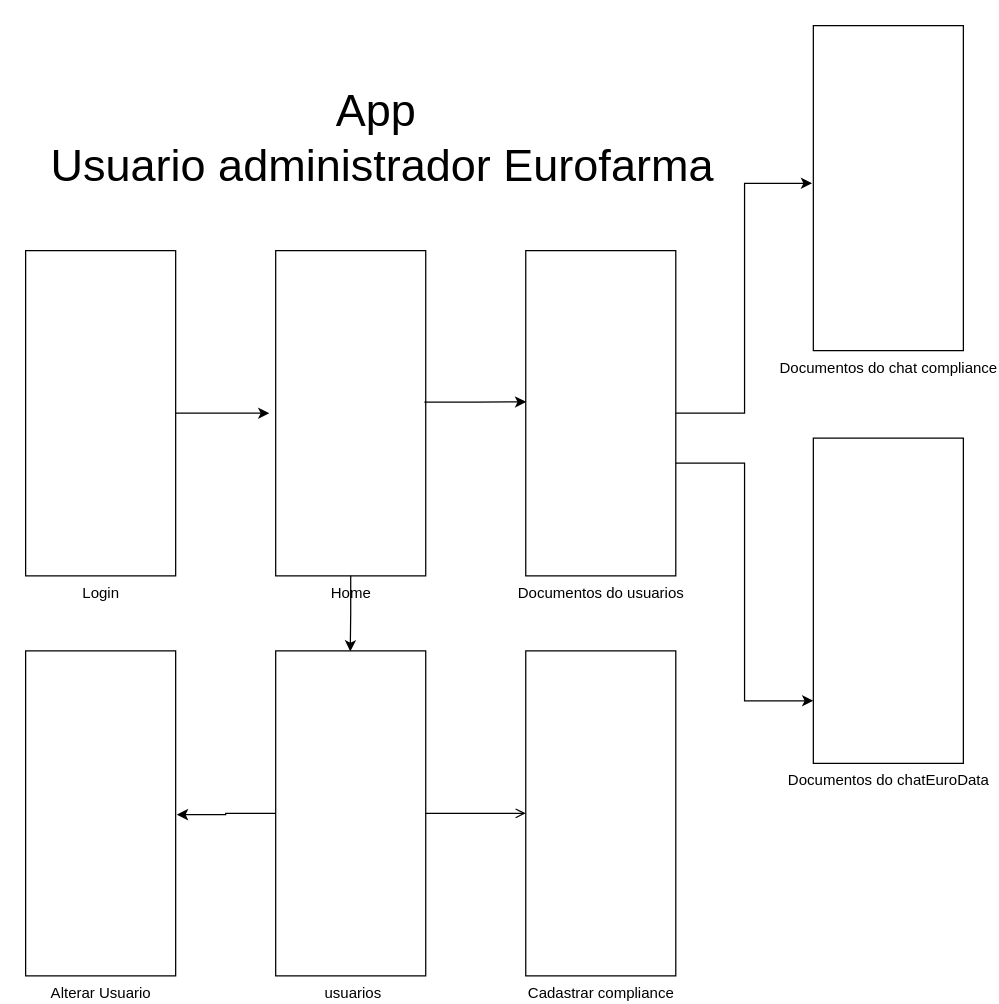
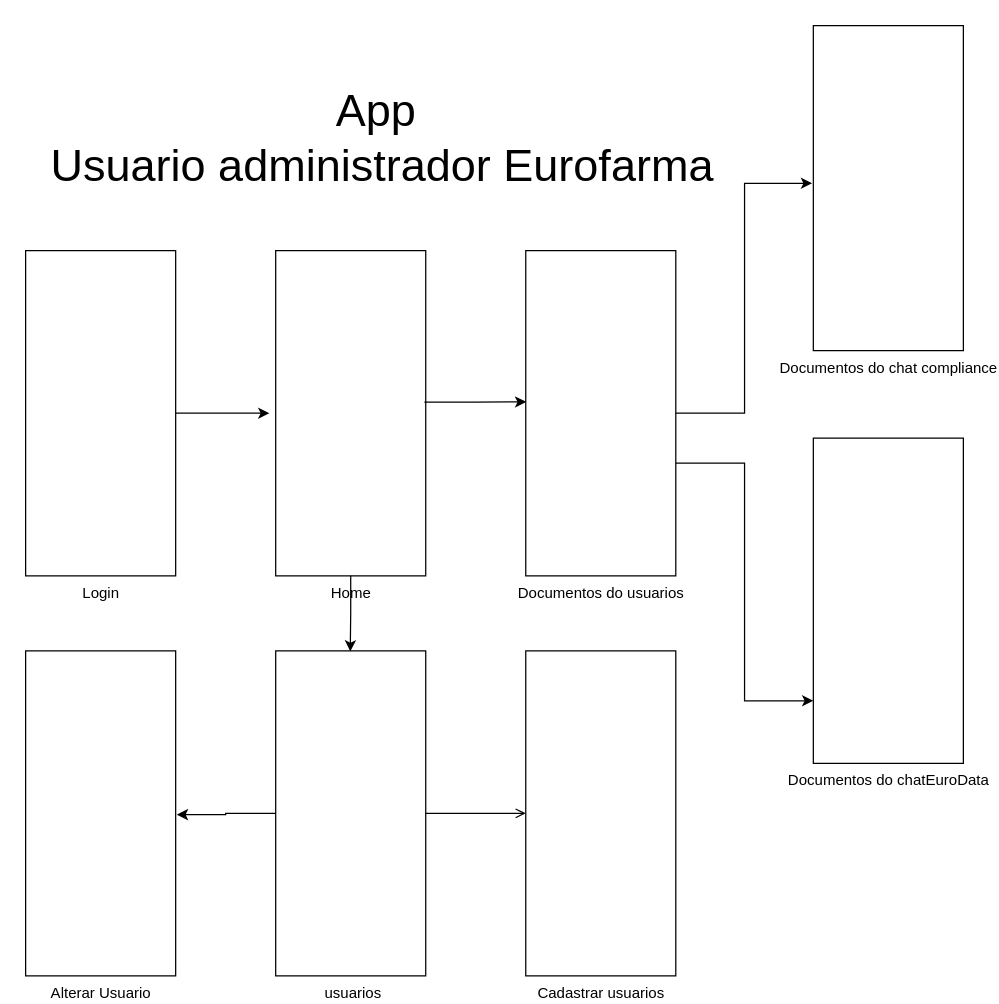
node "Cadastrar compliance": label "Cadastrar compliance" -> "Cadastrar usuarios"
